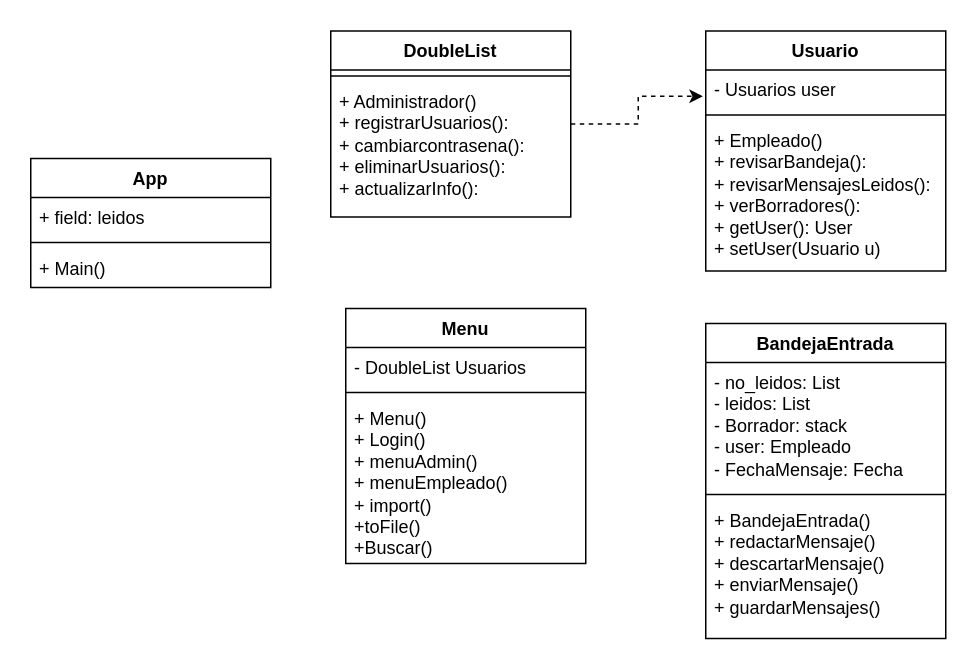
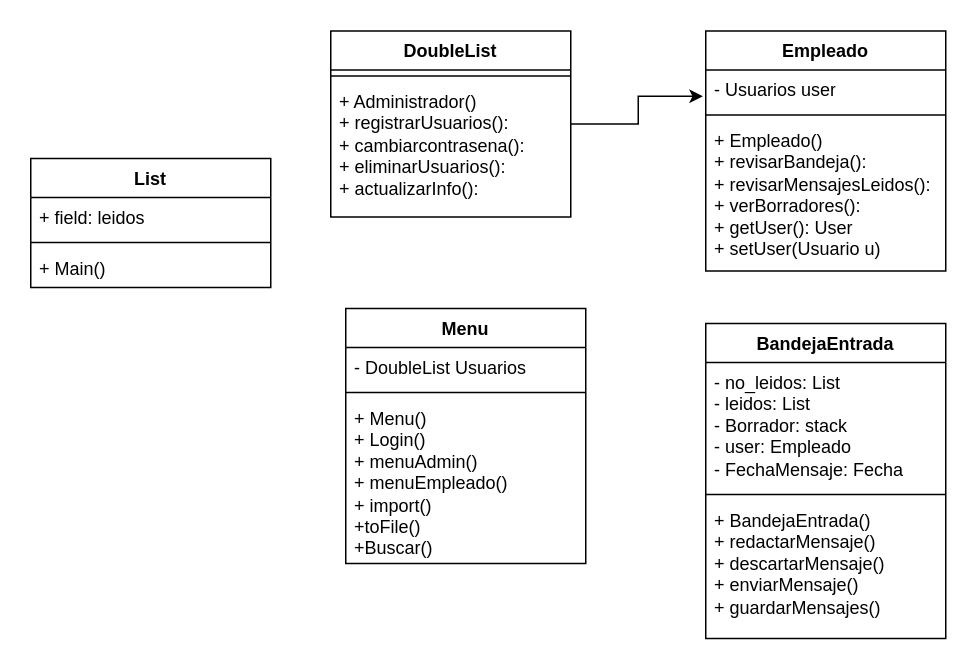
node "Usuario": label "Usuario" -> "Empleado"
edge "DoubleList" -> "- Usuarios user": style dashed -> solid
node "App": label "App" -> "List"
